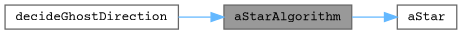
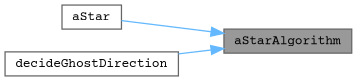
edge "aStarAlgorithm" -> "aStar": reversed
